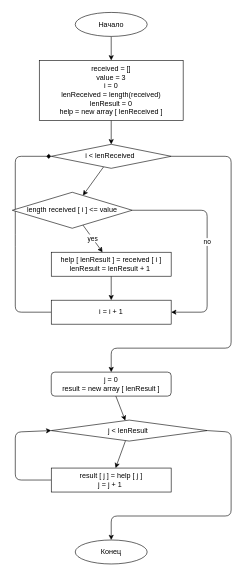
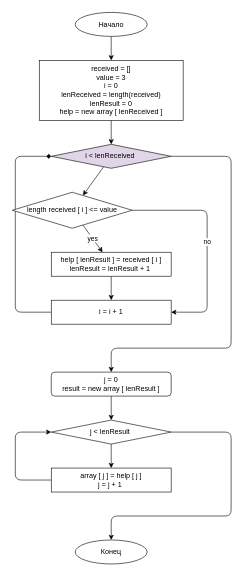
node "i < lenReceived": fillcolor #ffffff -> #e1d5e7
node "j < lenResult": size 156x21 -> 120x24
node "result [ j ] = help [ j ] j = j + 1": label "result [ j ] = help [ j ] j = j + 1" -> "array [ j ] = help [ j ] j = j + 1"
